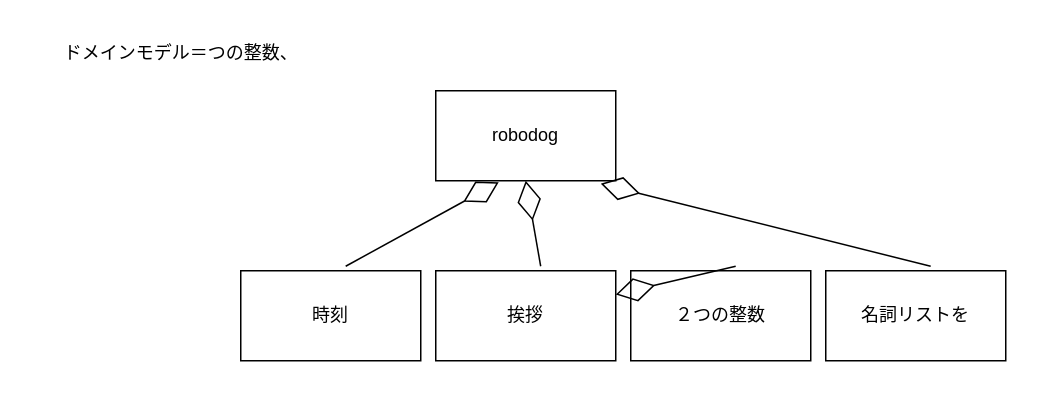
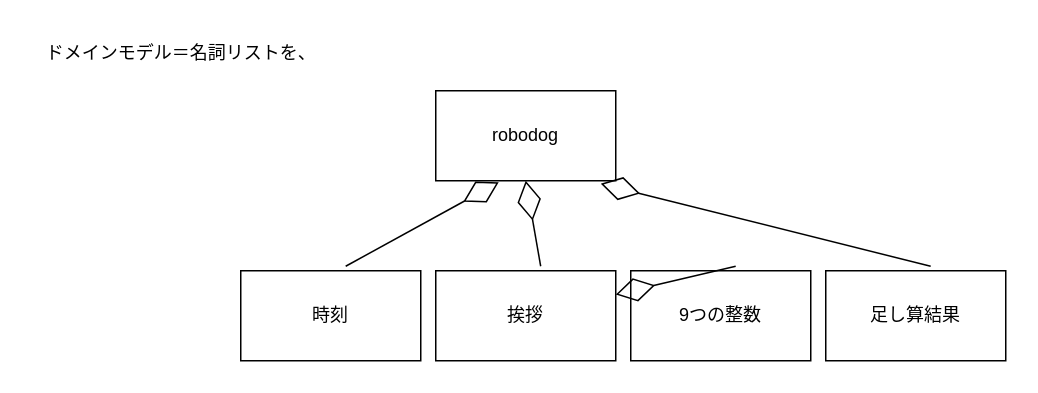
node "ドメインモデル＝つの整数、": label "ドメインモデル＝つの整数、" -> "ドメインモデル＝名詞リストを、"
node "２つの整数": label "２つの整数" -> "9つの整数"
node "名詞リストを": label "名詞リストを" -> "足し算結果"
